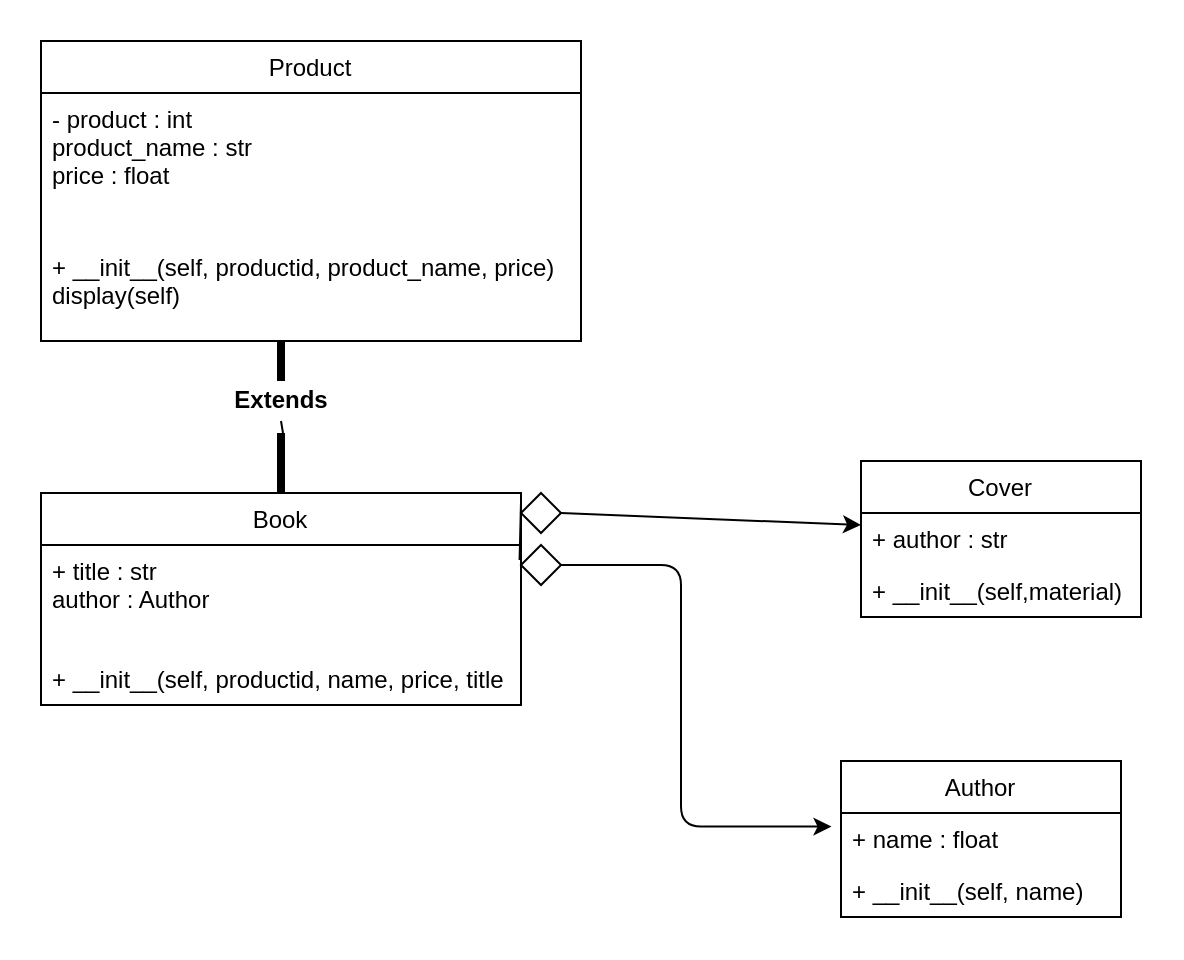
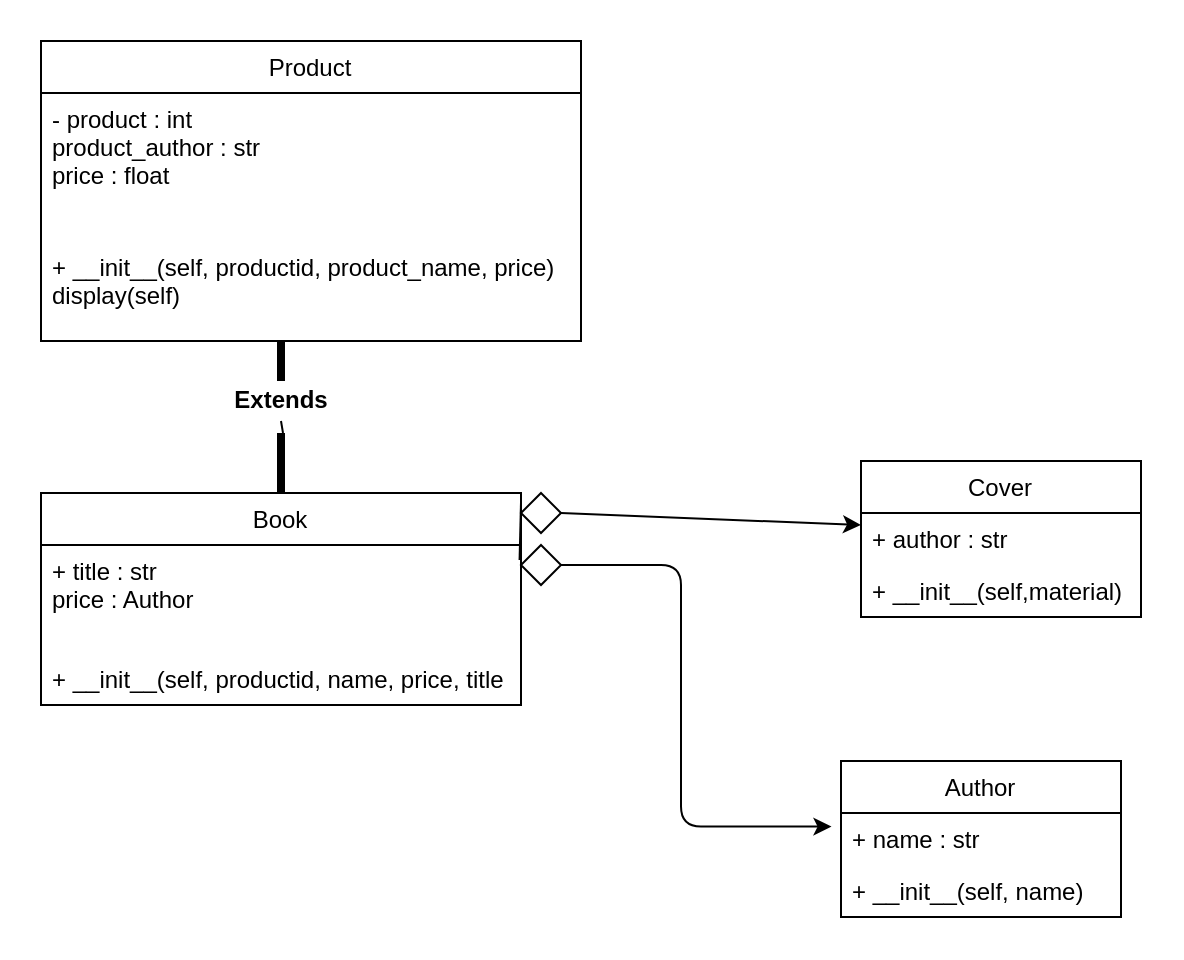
node "- product : int product_name : str price : float": label "- product : int product_name : str price : float" -> "- product : int product_author : str price : float"
node "+ title : str author : Author": label "+ title : str author : Author" -> "+ title : str price : Author"
node "+ name : float": label "+ name : float" -> "+ name : str"
